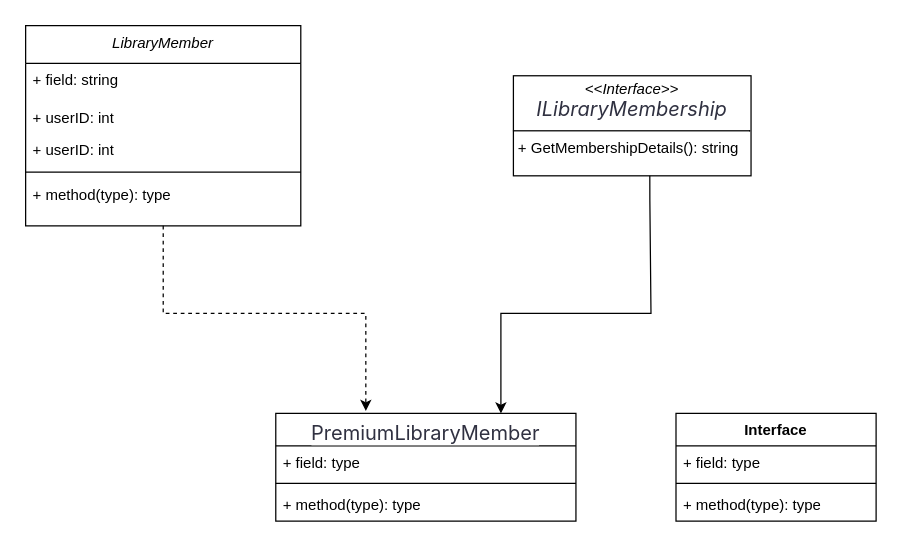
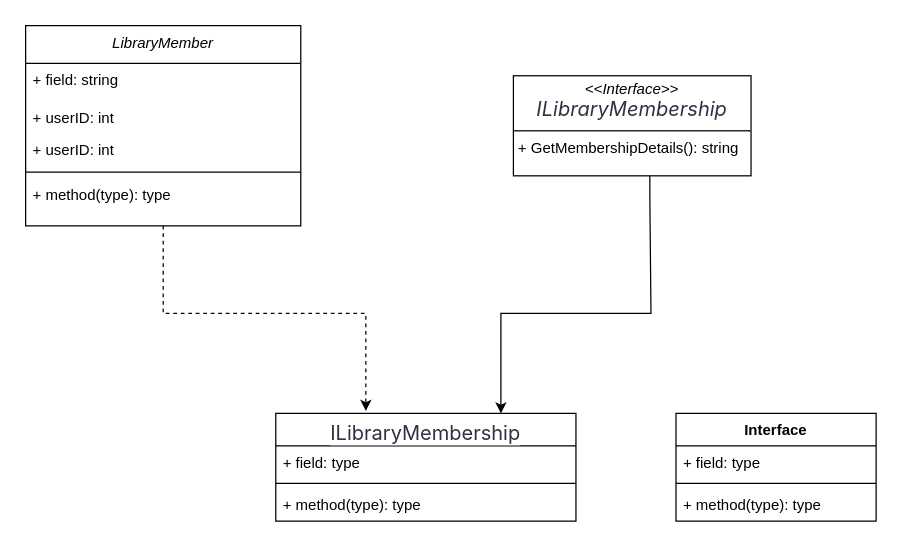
node "PremiumLibraryMember": label "PremiumLibraryMember" -> "ILibraryMembership"
